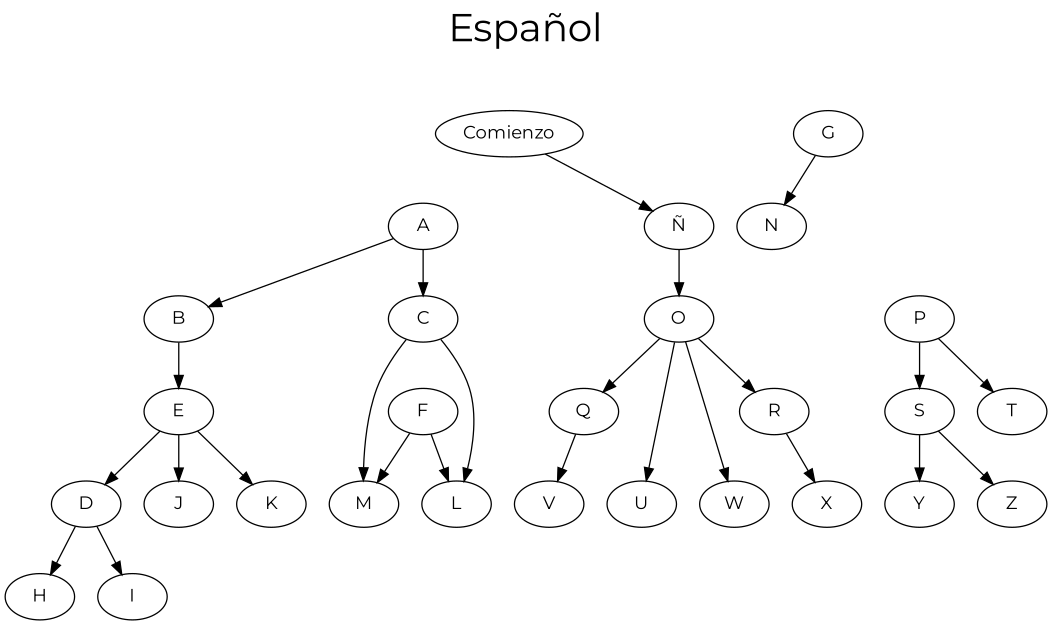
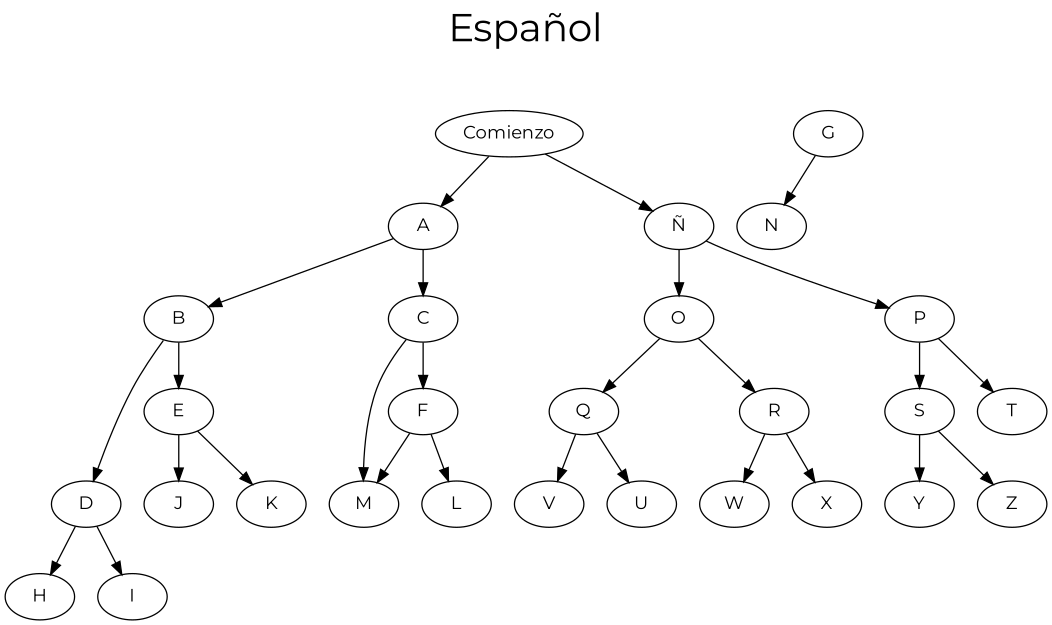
edge "Comienzo" -> "A": added
edge "Ñ" -> "P": added
edge "C" -> "L": now "C" -> "F"
edge "O" -> "U": now "Q" -> "U"
edge "O" -> "W": now "R" -> "W"
edge "E" -> "D": now "B" -> "D"
